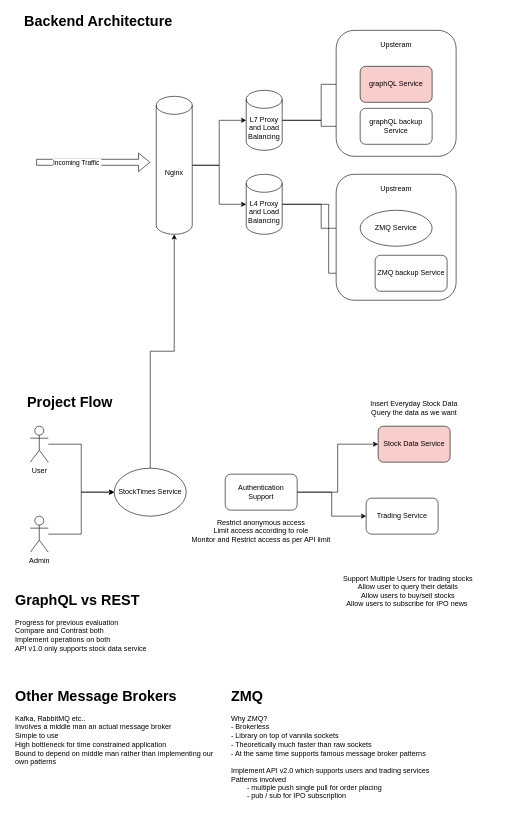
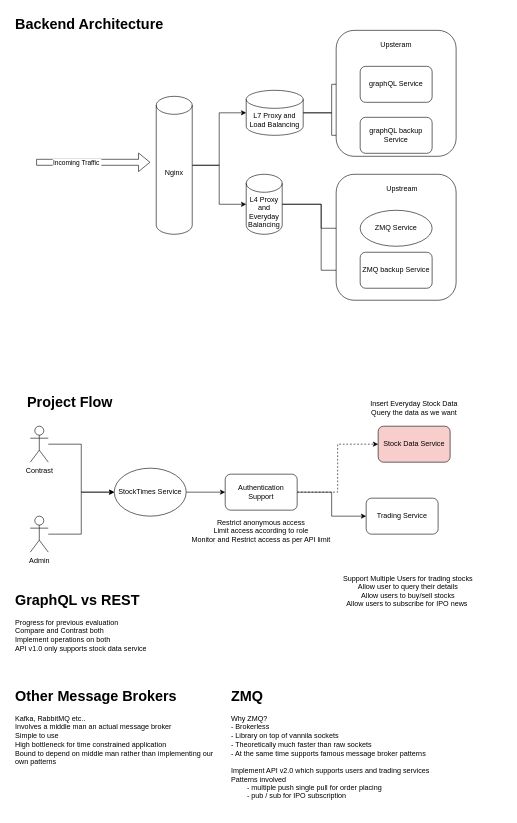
node "Backend Architecture": moved (105, 24) -> (96, 27)
node "graphQL Service": fillcolor #f8cecc -> #ffffff
node "L7 Proxy and Load Balancing": size 36x60 -> 57x45
node "graphQL backup Service": moved (396, 126) -> (396, 135)
node "Upstream": moved (396, 189) -> (402, 189)
node "L4 Proxy and Load Balancing": label "L4 Proxy and Load Balancing" -> "L4 Proxy and Everyday Balancing"
node "ZMQ backup Service": moved (411, 273) -> (396, 270)
edge "StockTimes Service" -> "Nginx": now "StockTimes Service" -> "Authentication Support"
edge "Authentication Support" -> "Stock Data Service": style solid -> dashed
node "User": label "User" -> "Contrast"
